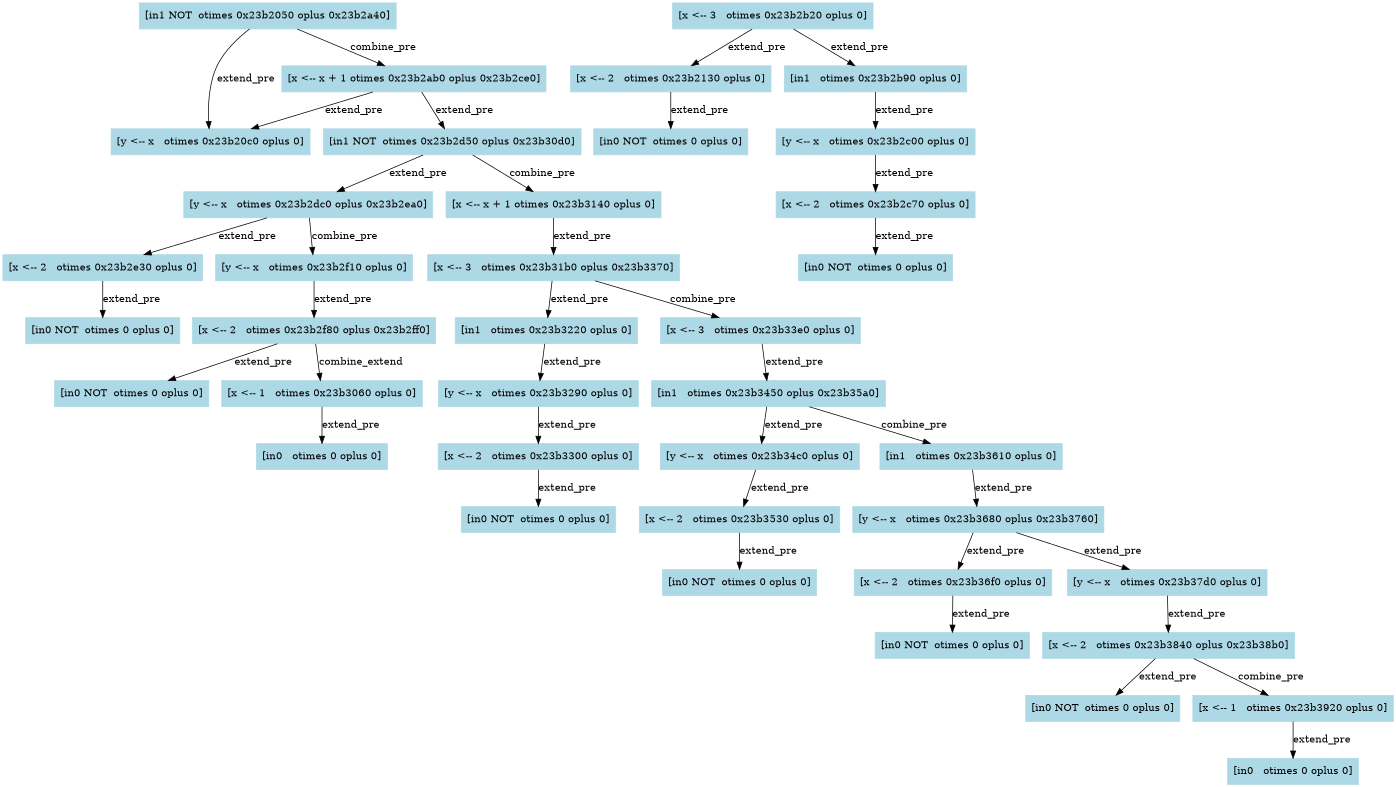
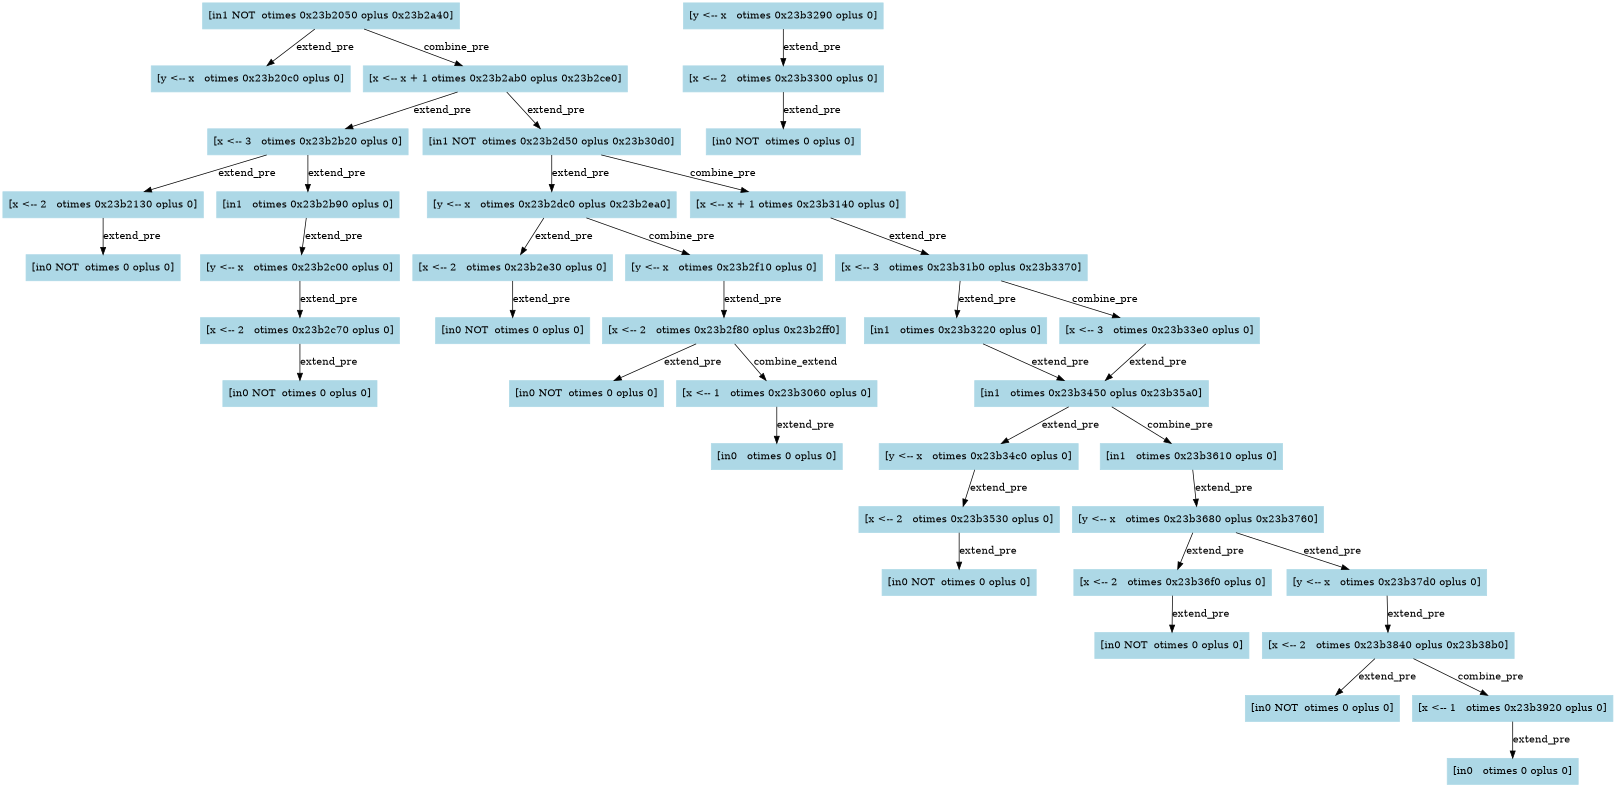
edge "[x <-- x + 1 otimes 0x23b2ab0 oplus 0x23b2ce0]" -> "[y <-- x   otimes 0x23b20c0 oplus 0]": now "[x <-- x + 1 otimes 0x23b2ab0 oplus 0x23b2ce0]" -> "[x <-- 3   otimes 0x23b2b20 oplus 0]"
edge "[in1   otimes 0x23b3220 oplus 0]" -> "[y <-- x   otimes 0x23b3290 oplus 0]": now "[in1   otimes 0x23b3220 oplus 0]" -> "[in1   otimes 0x23b3450 oplus 0x23b35a0]"
